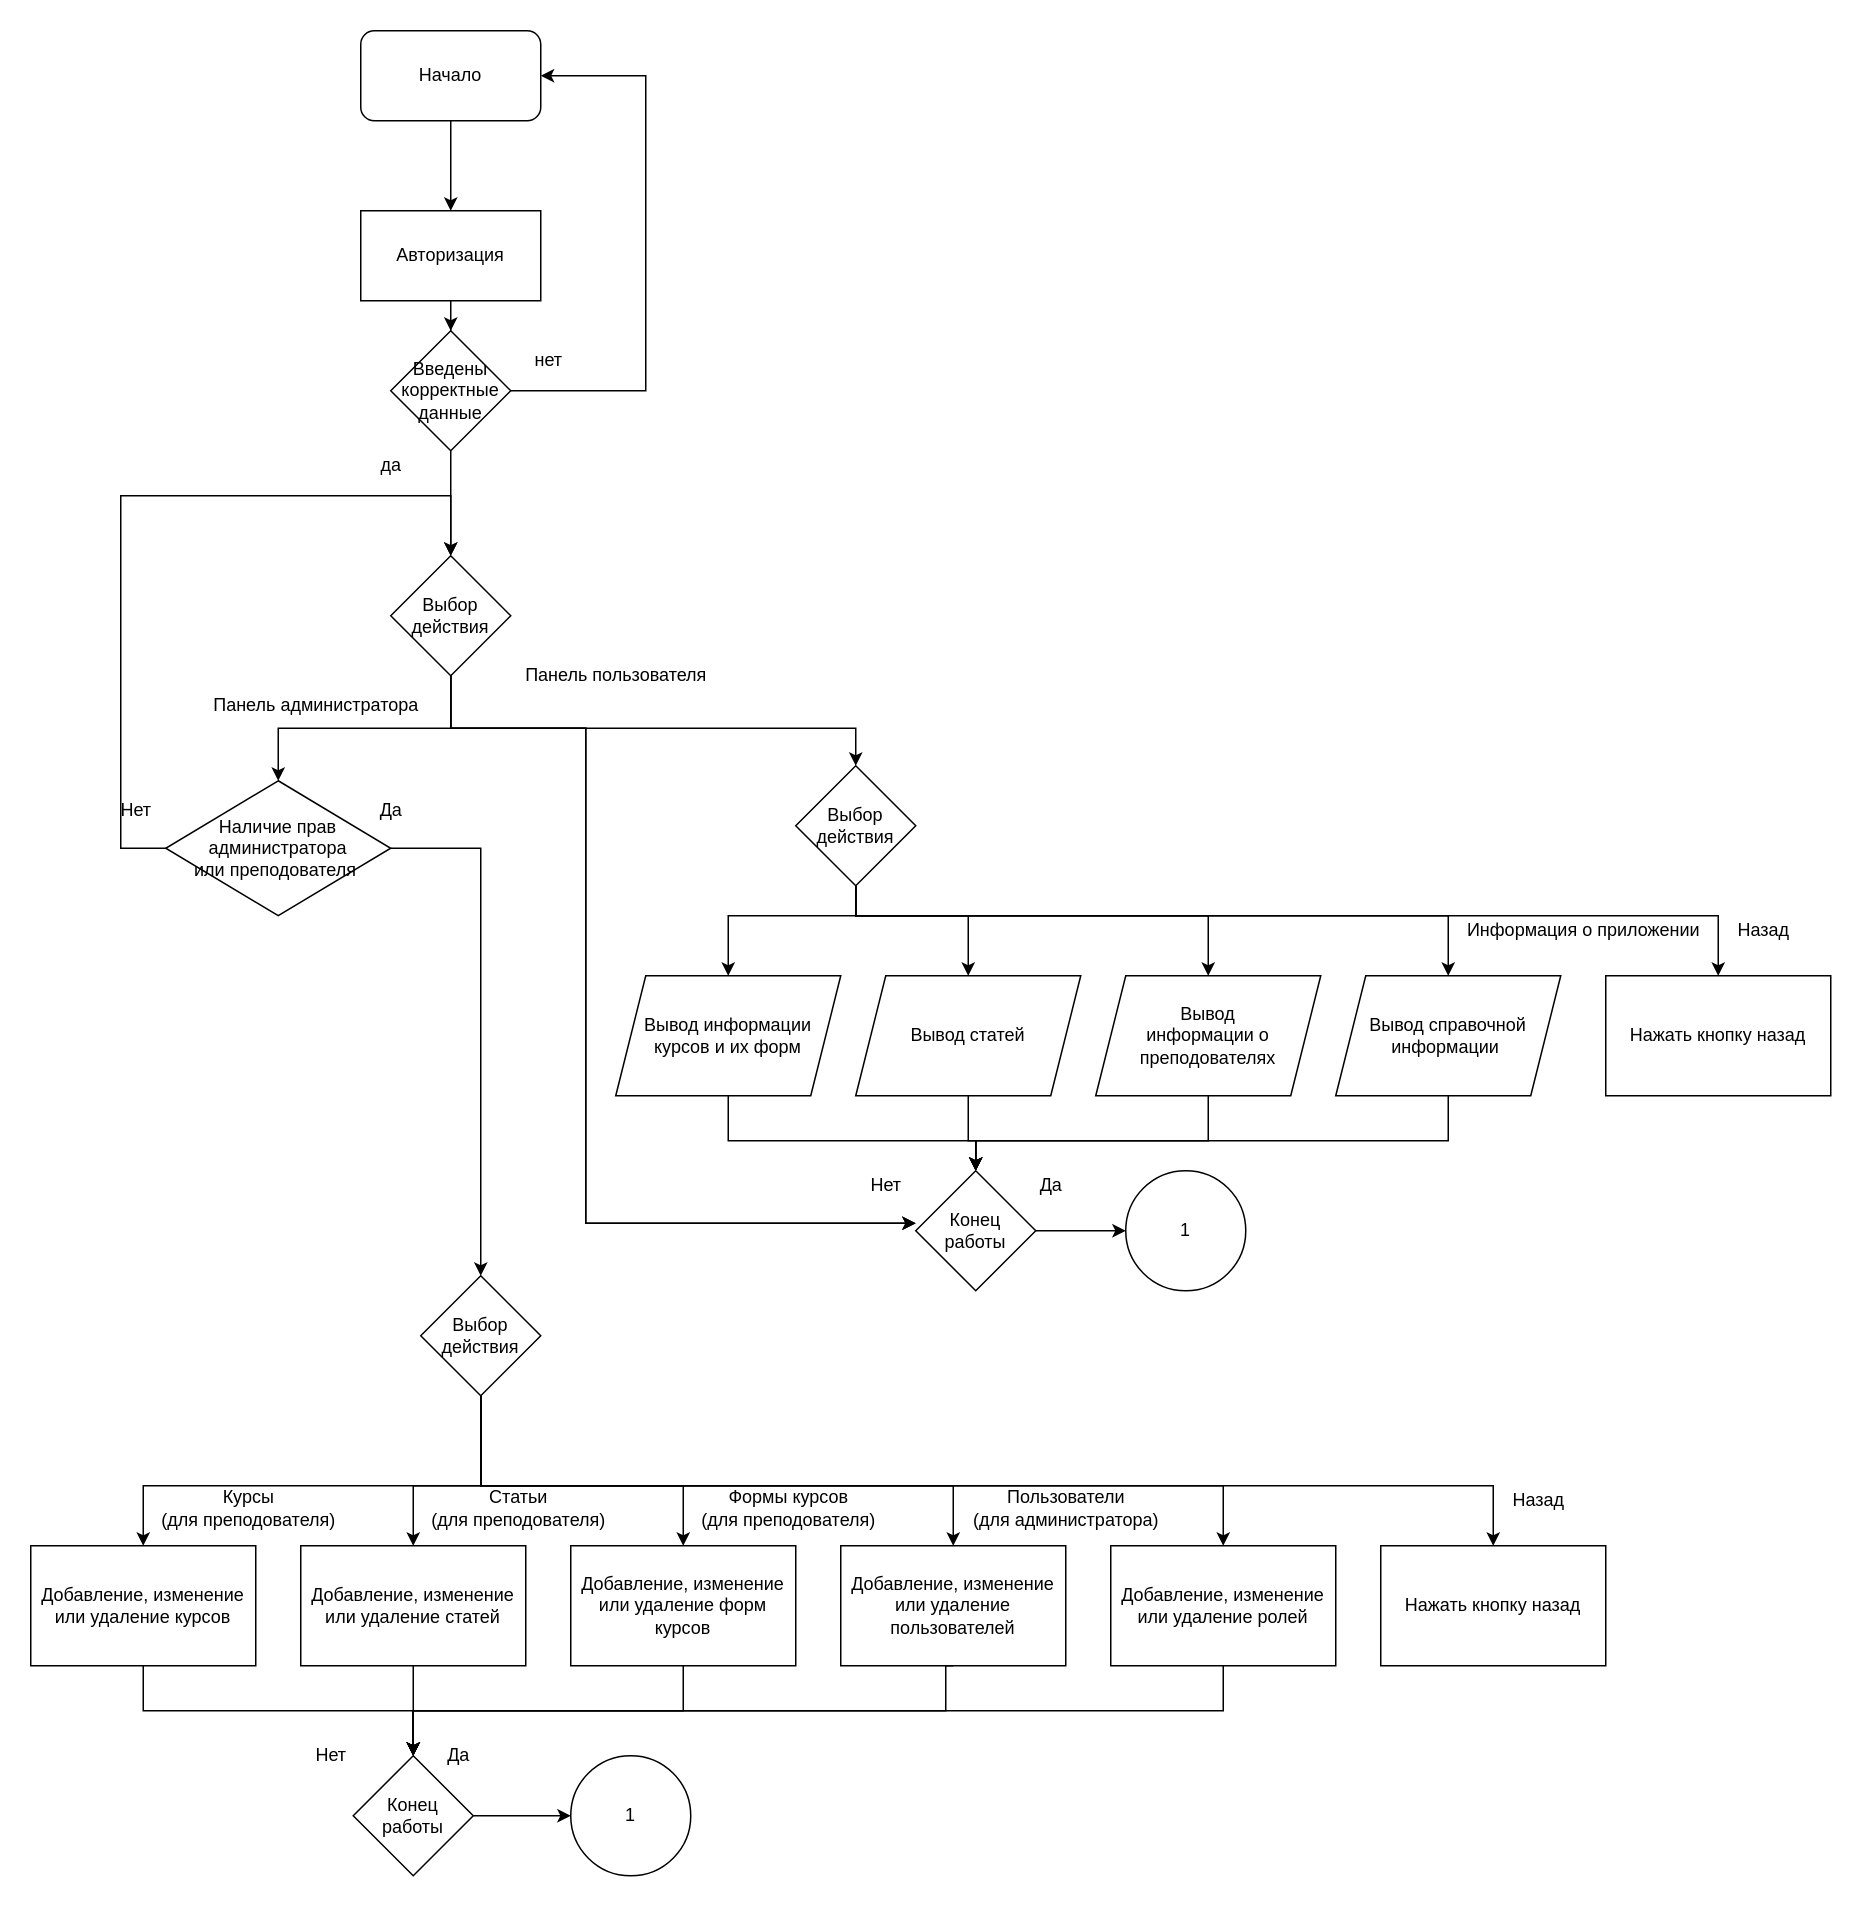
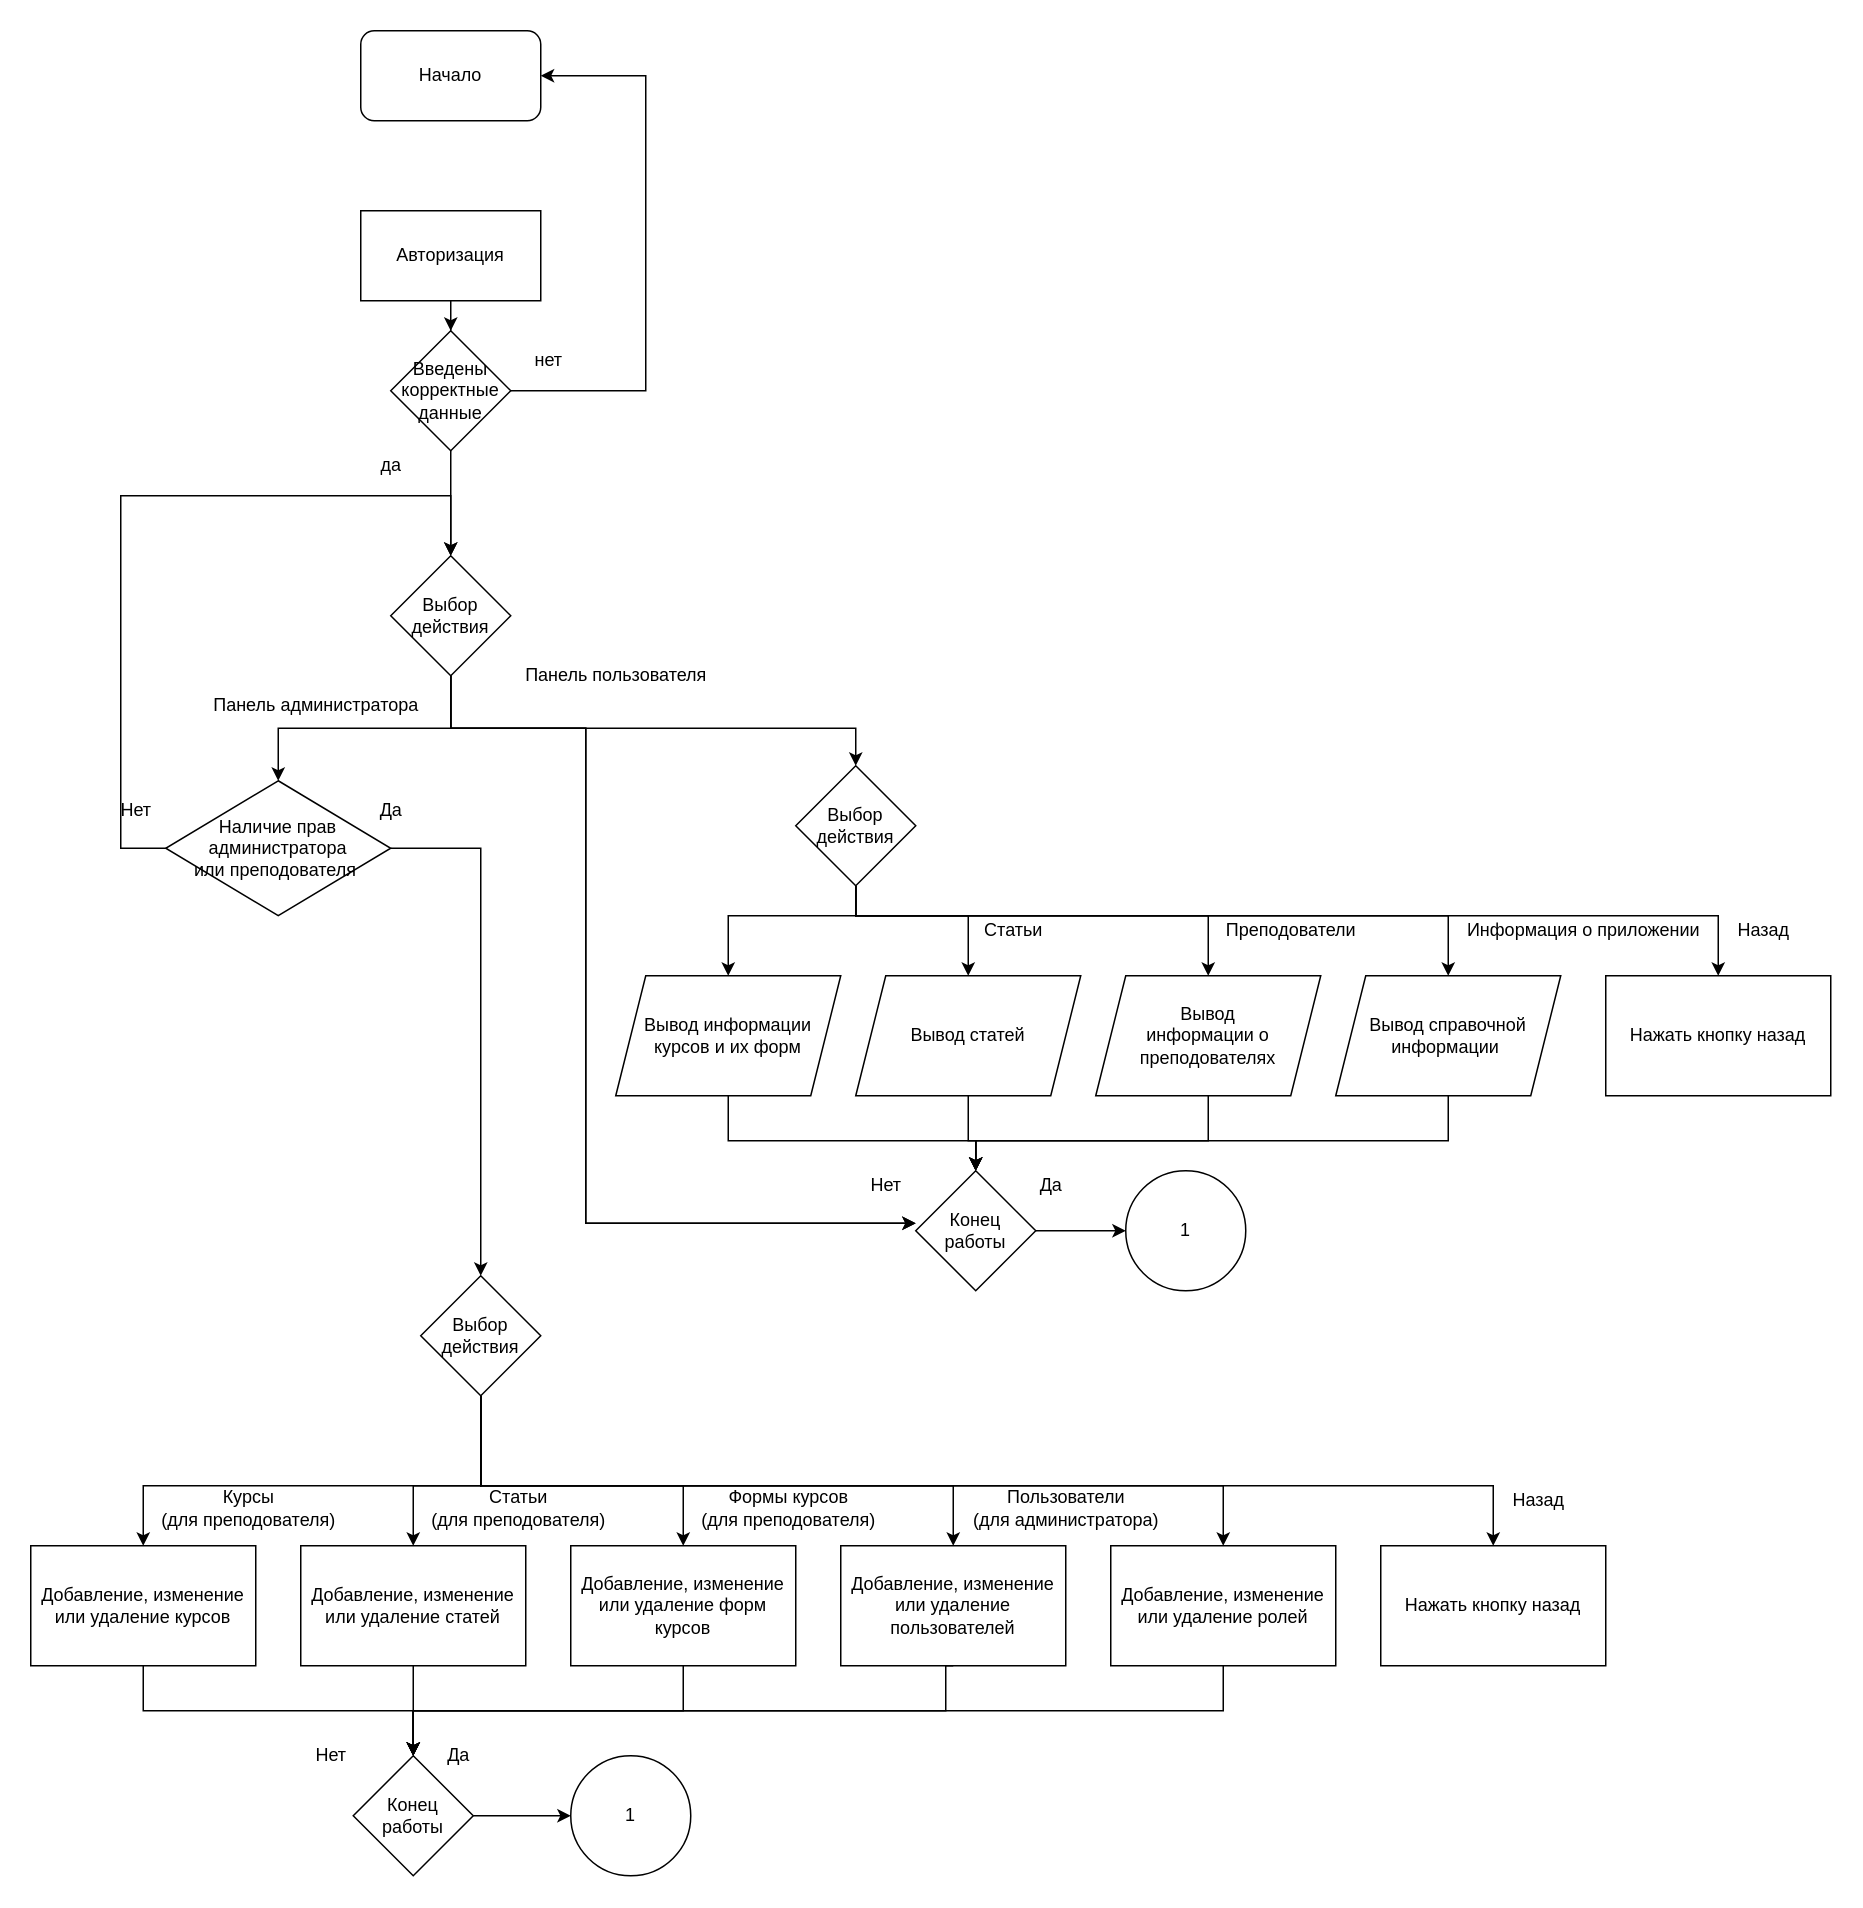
edge "Начало" -> "Авторизация": removed
node "Статьи": added
node "Преподователи": added
